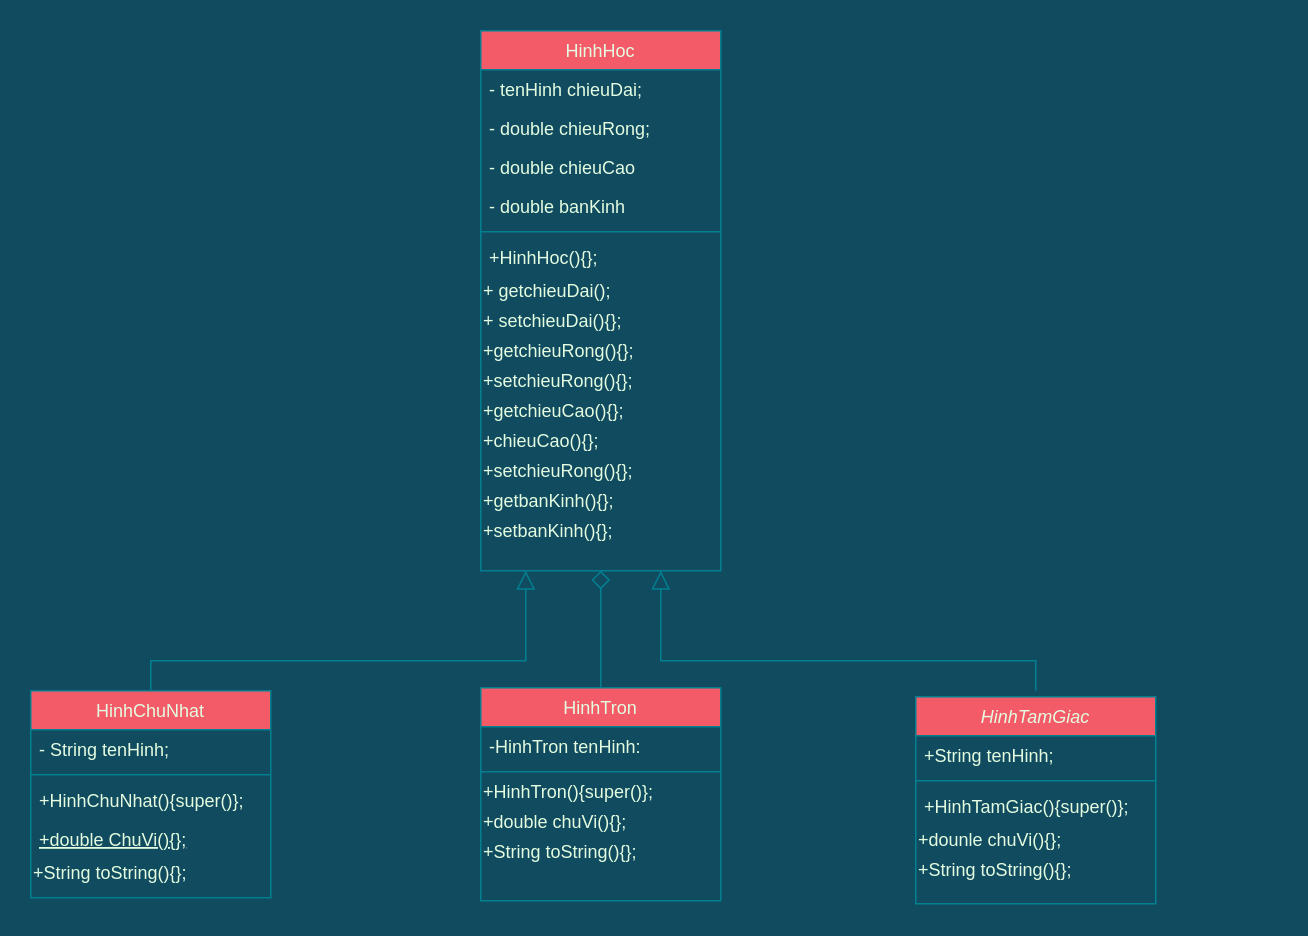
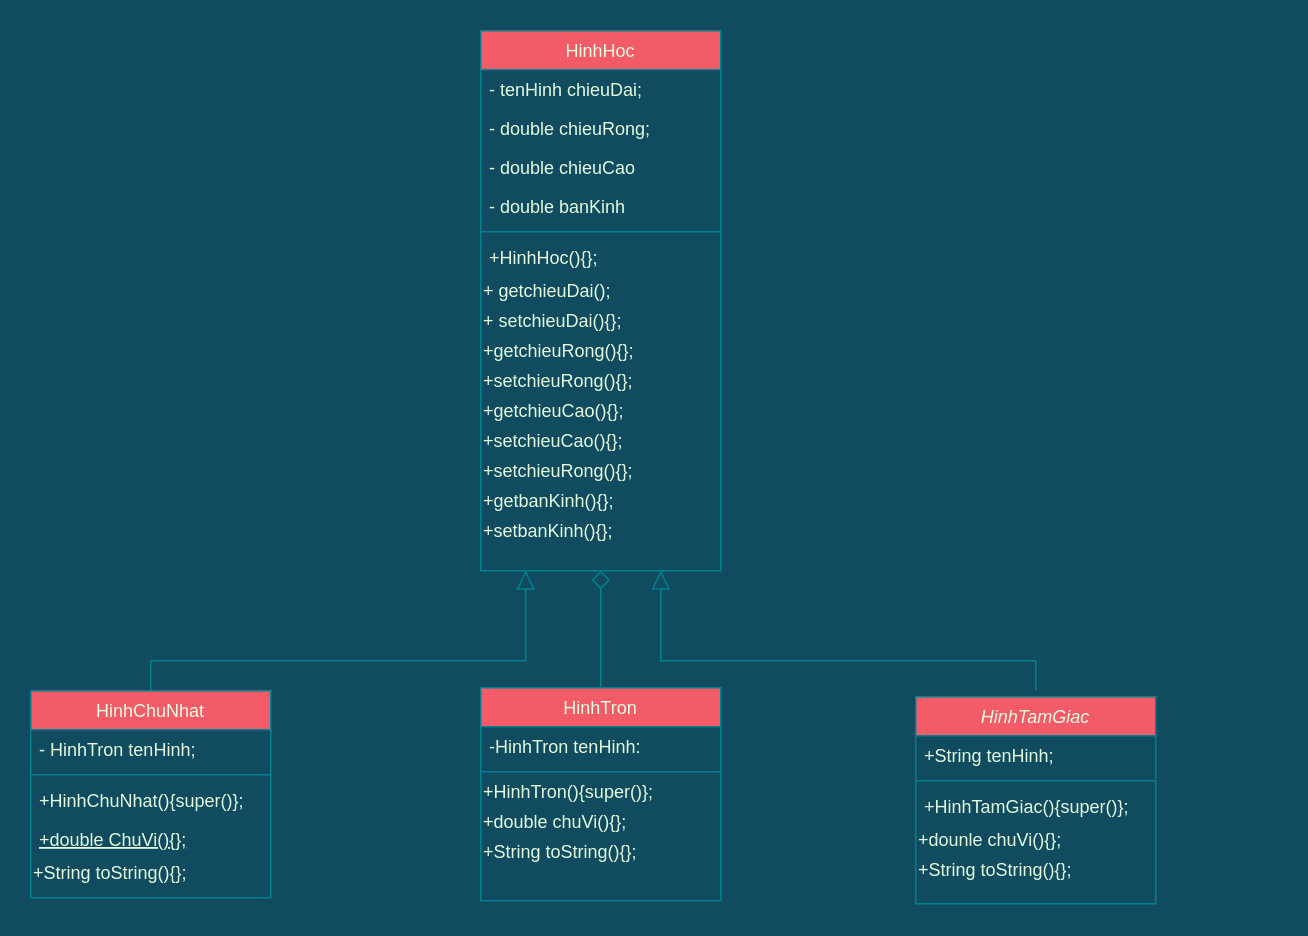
node "+chieuCao(){};": label "+chieuCao(){};" -> "+setchieuCao(){};"
node "- String tenHinh;": label "- String tenHinh;" -> "- HinhTron tenHinh;"
